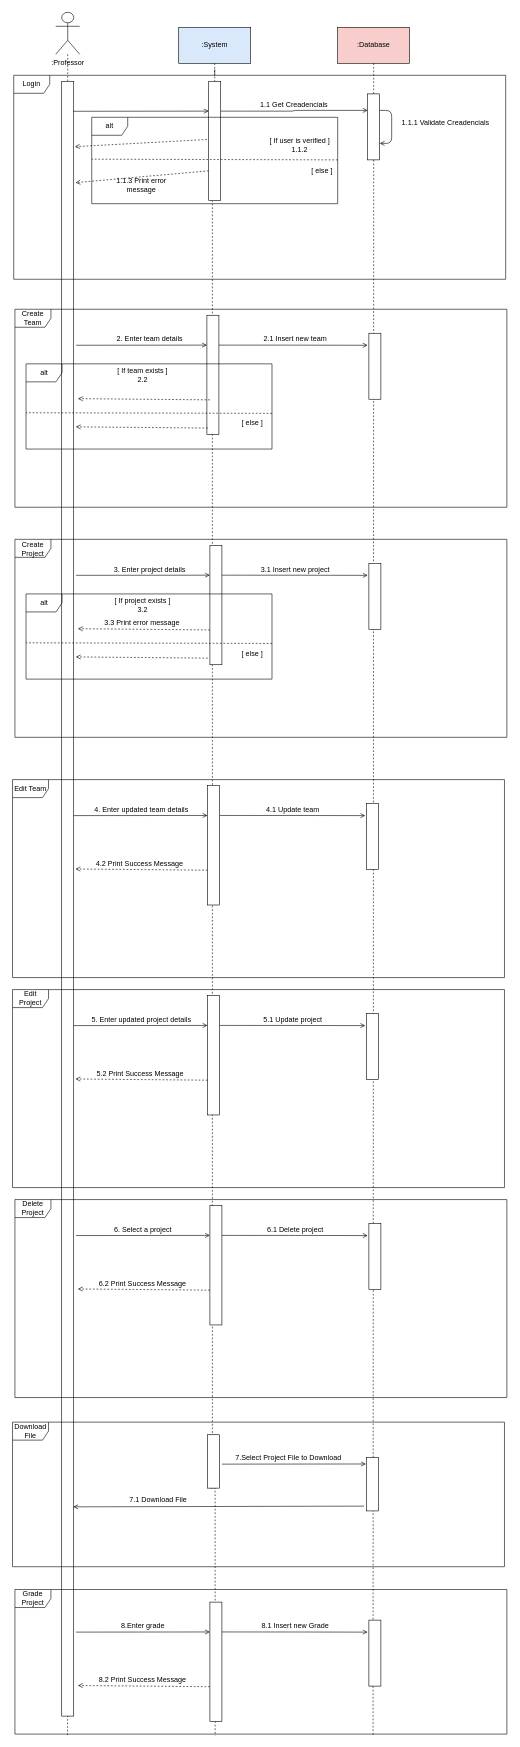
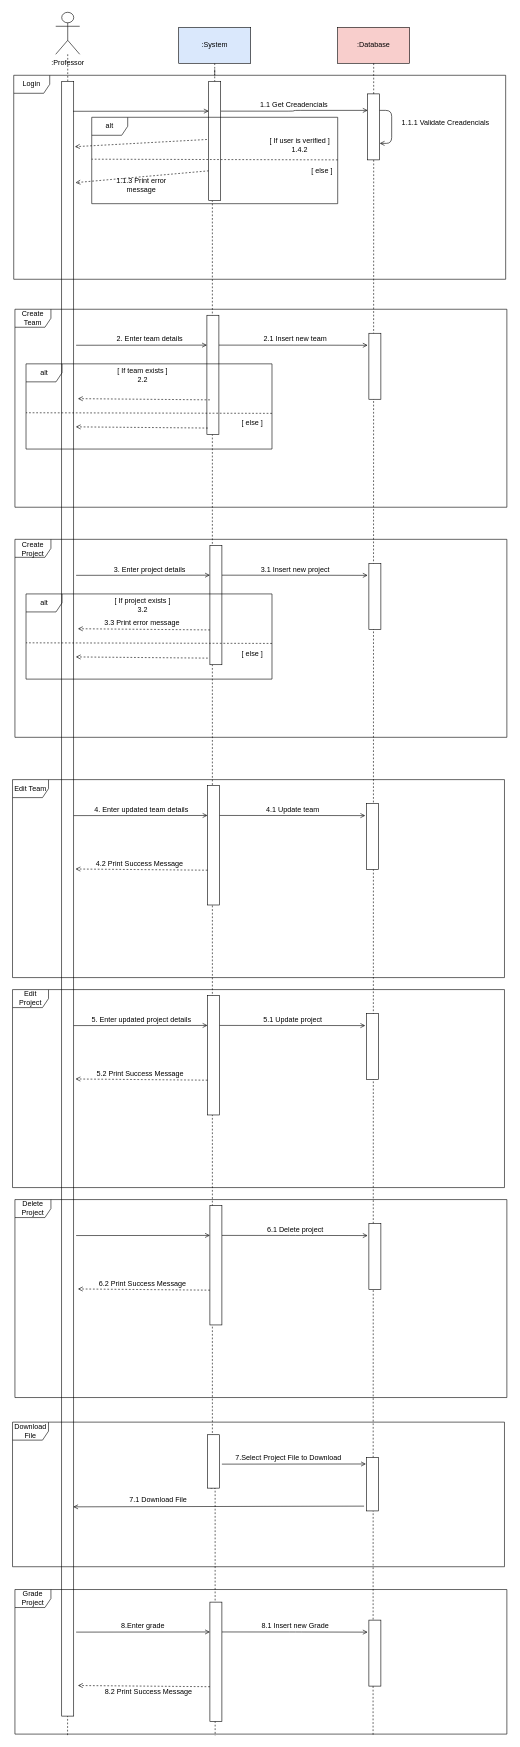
node "[ If user is verified ] 1.1.2": label "[ If user is verified ] 1.1.2" -> "[ If user is verified ] 1.4.2"
node "6. Select a project": removed
node "8.2 Print Success Message": moved (142, 1680) -> (148, 1692)
